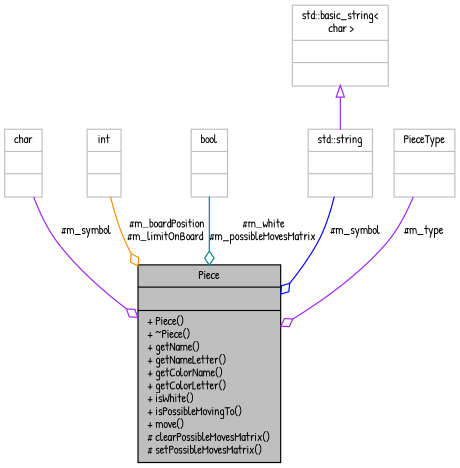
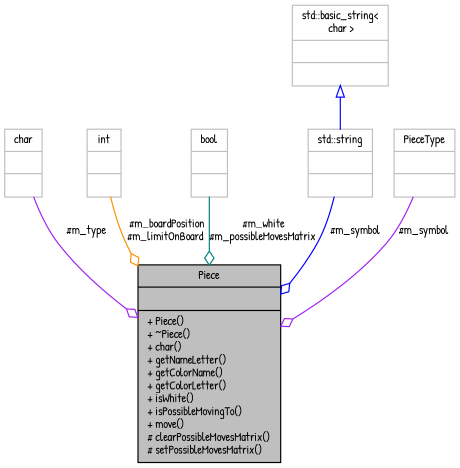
edge "std::string" -> "std::basic_string<": color purple -> blue
edge "char" -> "Piece": label " #m_symbol" -> " #m_type"
edge "PieceType" -> "Piece": label " #m_type" -> " #m_symbol"
node "Piece": text "+ getName()" -> "+ char()"
